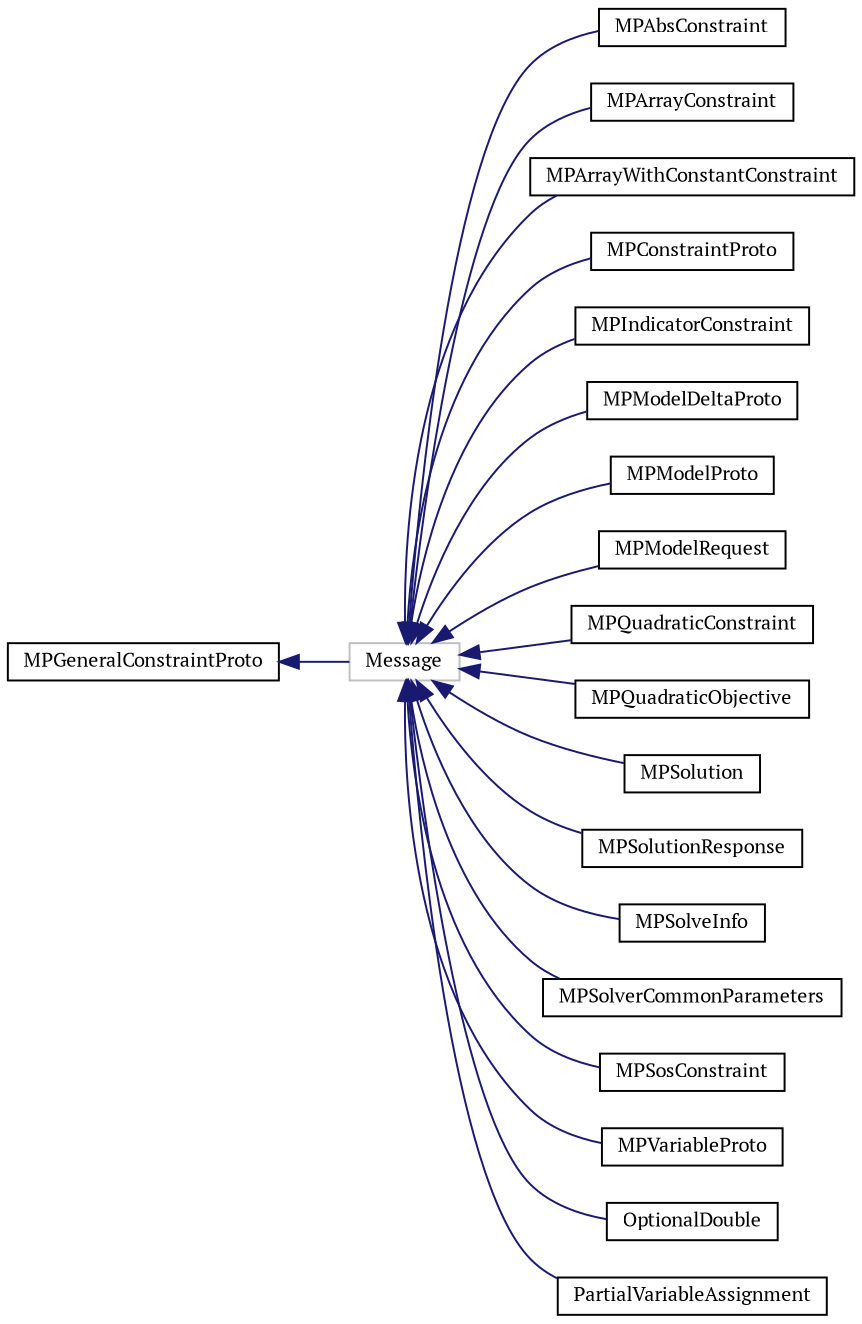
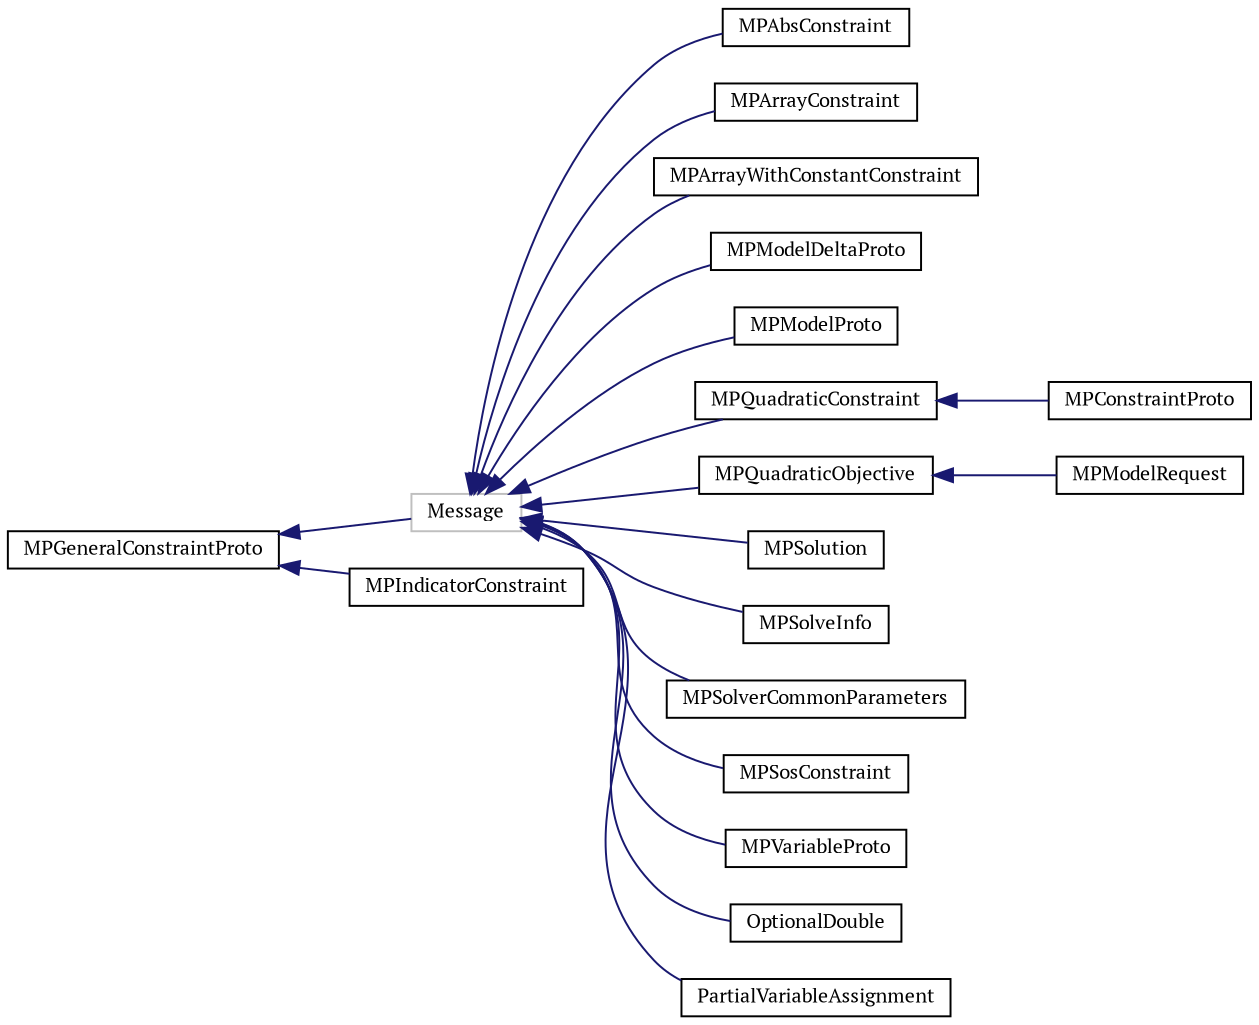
edge "MPConstraintProto" -> "Message": now "MPConstraintProto" -> "MPQuadraticConstraint"
edge "MPIndicatorConstraint" -> "Message": now "MPIndicatorConstraint" -> "MPGeneralConstraintProto"
edge "MPModelRequest" -> "Message": now "MPModelRequest" -> "MPQuadraticObjective"
node "MPSolutionResponse": removed
